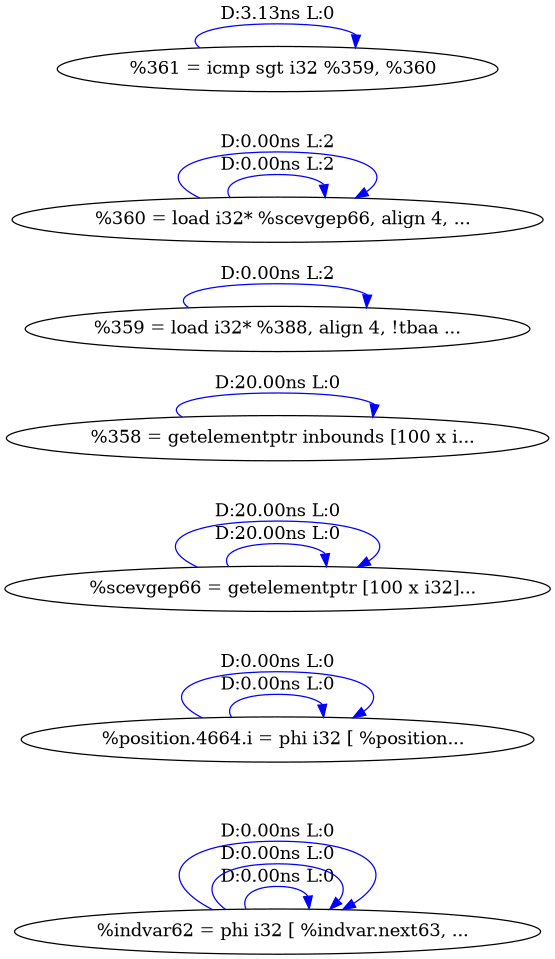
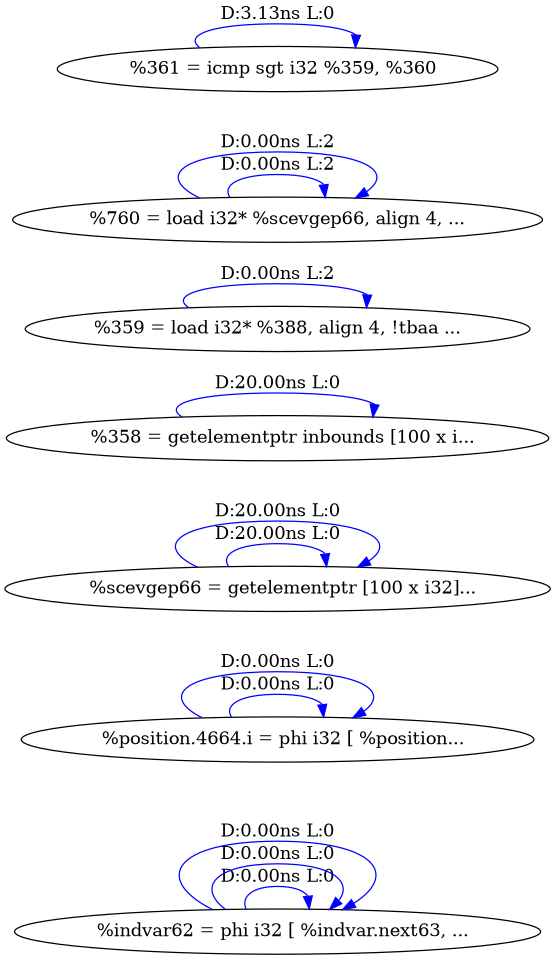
node "%360 = load i32* %scevgep66, align 4, ...": label "%360 = load i32* %scevgep66, align 4, ..." -> "%760 = load i32* %scevgep66, align 4, ..."
